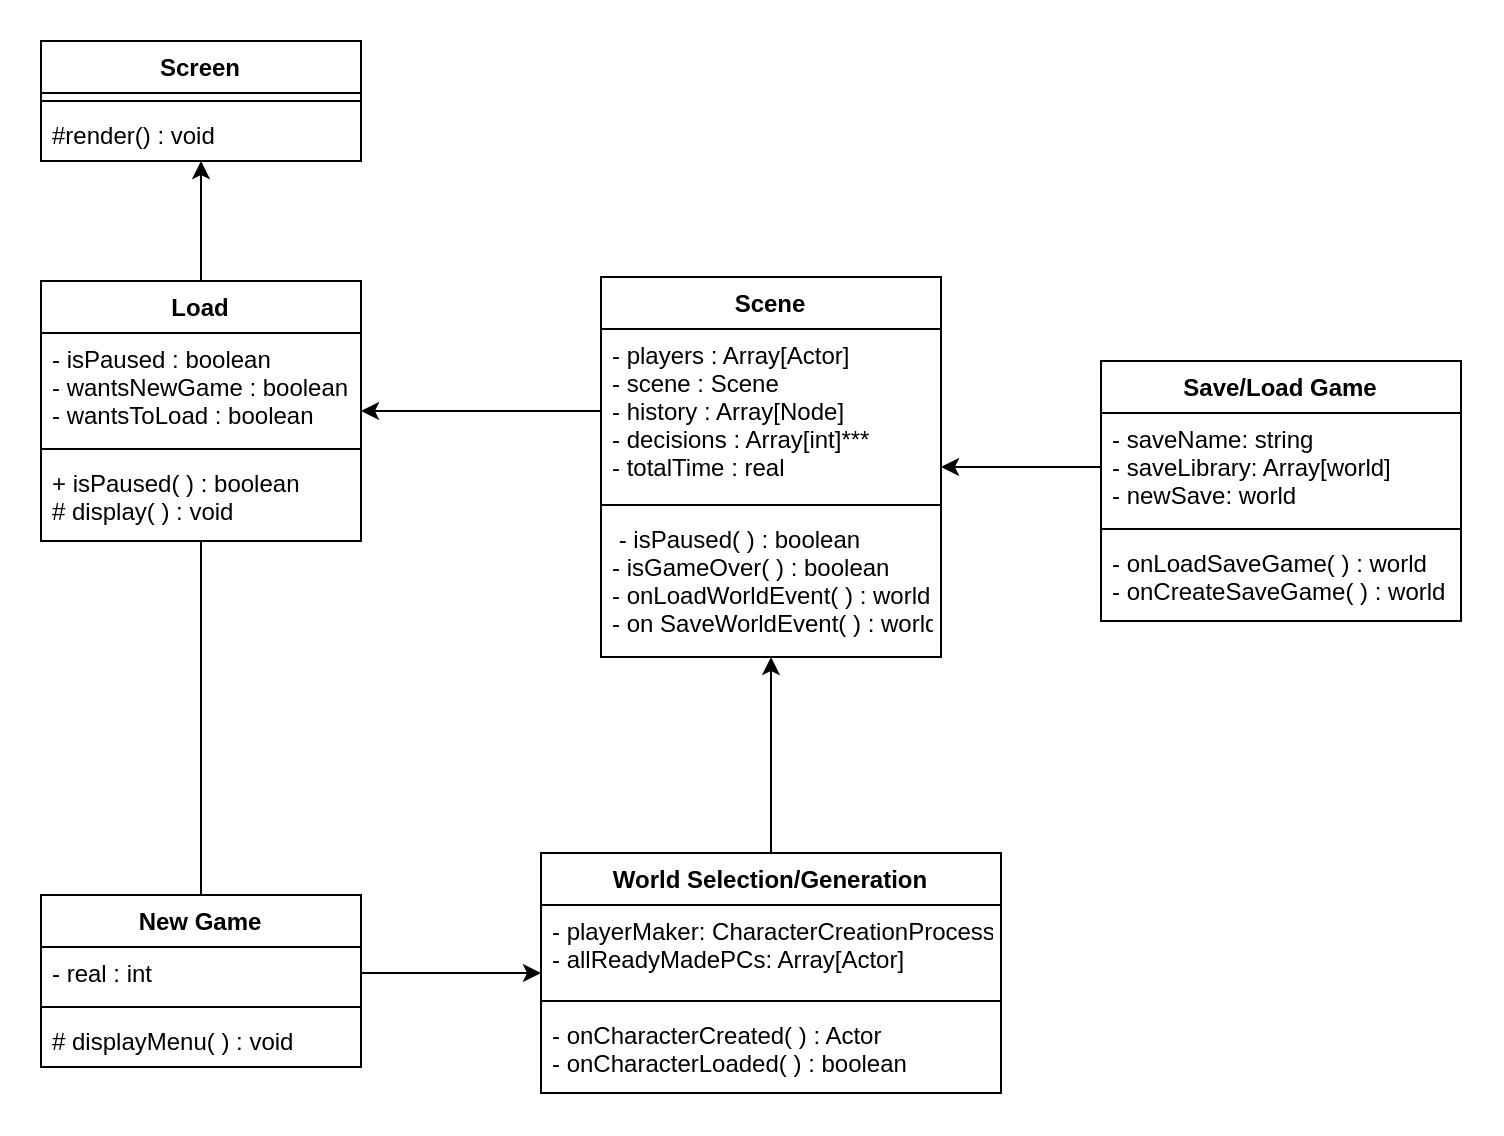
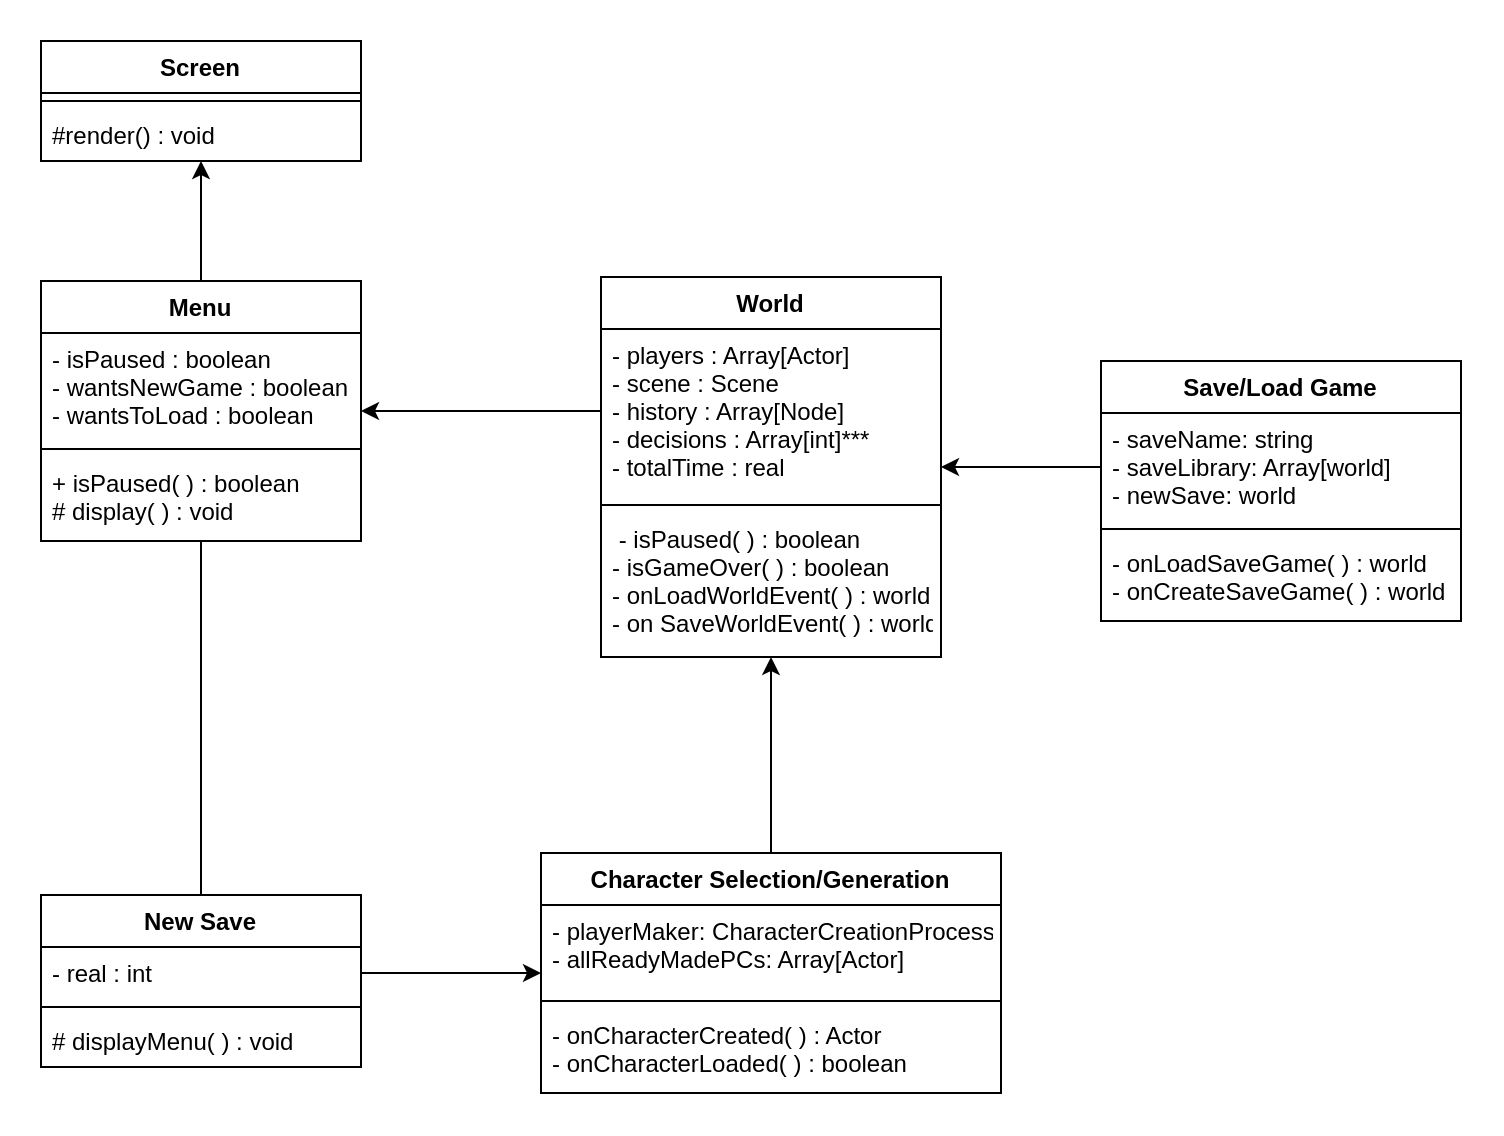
node "Scene": label "Scene" -> "World"
node "Load": label "Load" -> "Menu"
node "World Selection/Generation": label "World Selection/Generation" -> "Character Selection/Generation"
node "New Game": label "New Game" -> "New Save"
